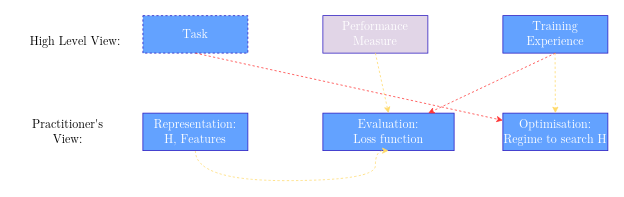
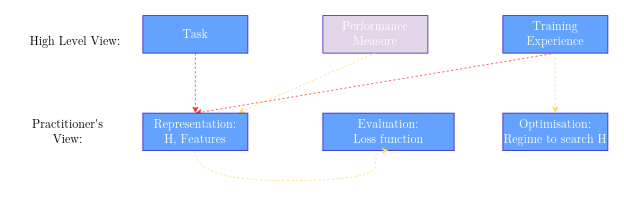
node "Task": style dashed -> solid
edge "Performance Measure" -> "Evaluation: Loss function": now "Performance Measure" -> "Representation: H, Features"
edge "Training Experience" -> "Evaluation: Loss function": now "Training Experience" -> "Representation: H, Features"
edge "Task" -> "Optimisation: Regime to search H": now "Task" -> "Representation: H, Features"
